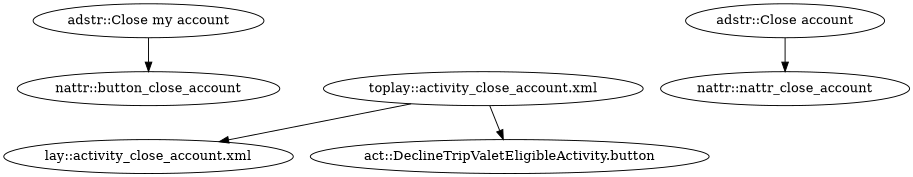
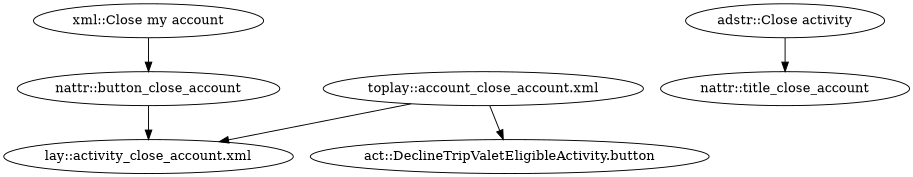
node "adstr::Close my account": label "adstr::Close my account" -> "xml::Close my account"
node "adstr::Close account": label "adstr::Close account" -> "adstr::Close activity"
node "toplay::activity_close_account.xml": label "toplay::activity_close_account.xml" -> "toplay::account_close_account.xml"
node "nattr::nattr_close_account": label "nattr::nattr_close_account" -> "nattr::title_close_account"
edge "nattr::button_close_account" -> "lay::activity_close_account.xml": added
